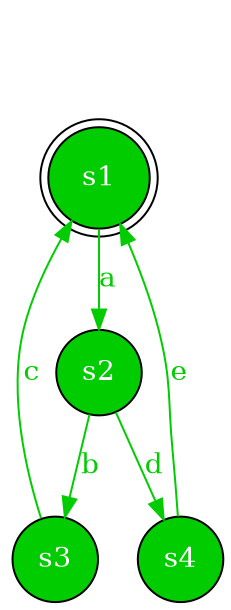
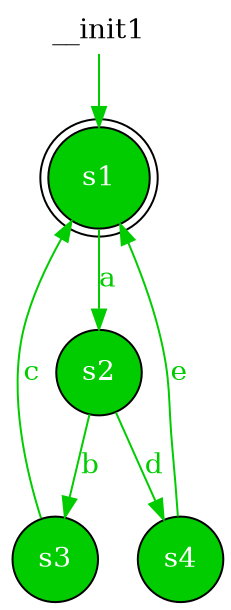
node "__init1": added
